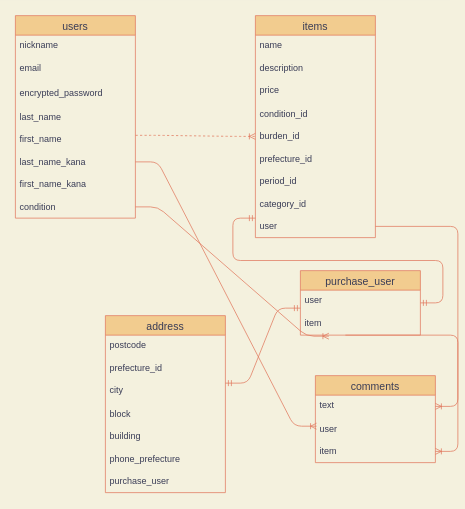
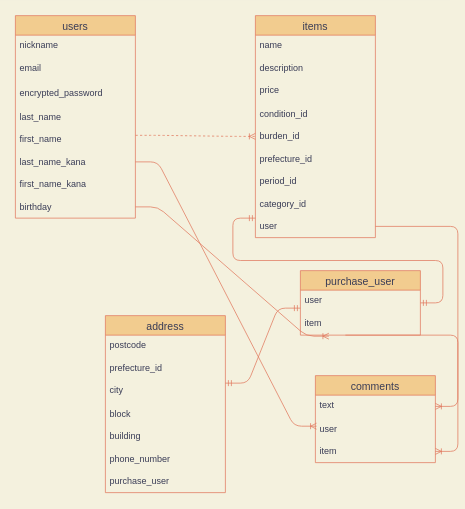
node "condition": label "condition" -> "birthday"
node "phone_prefecture": label "phone_prefecture" -> "phone_number"
